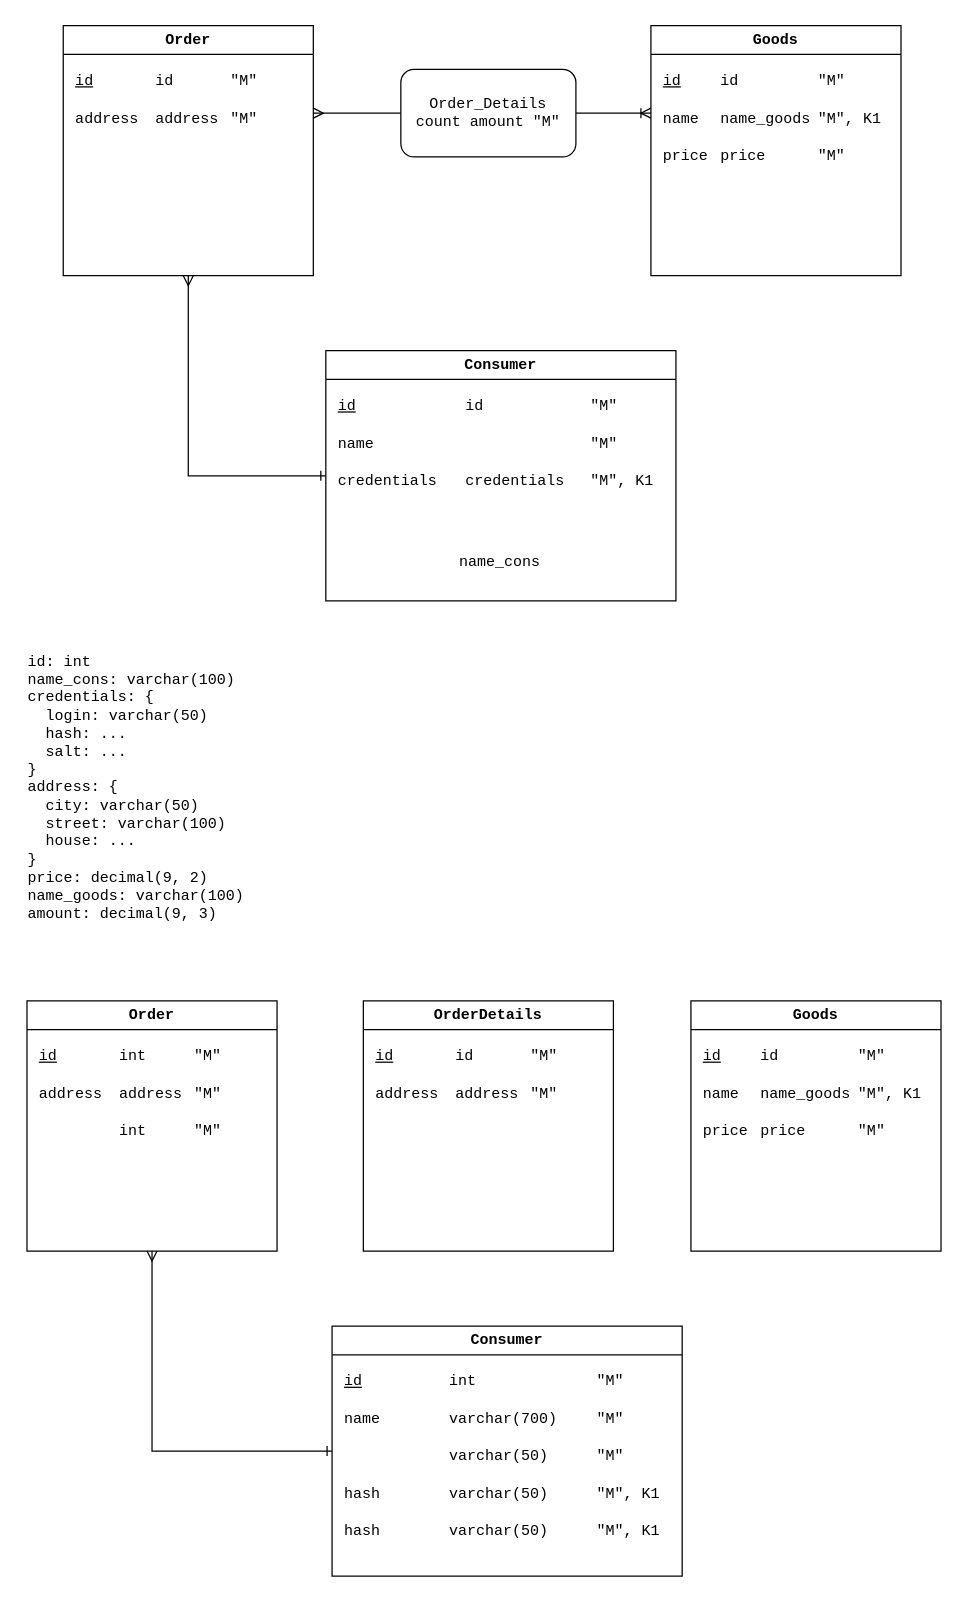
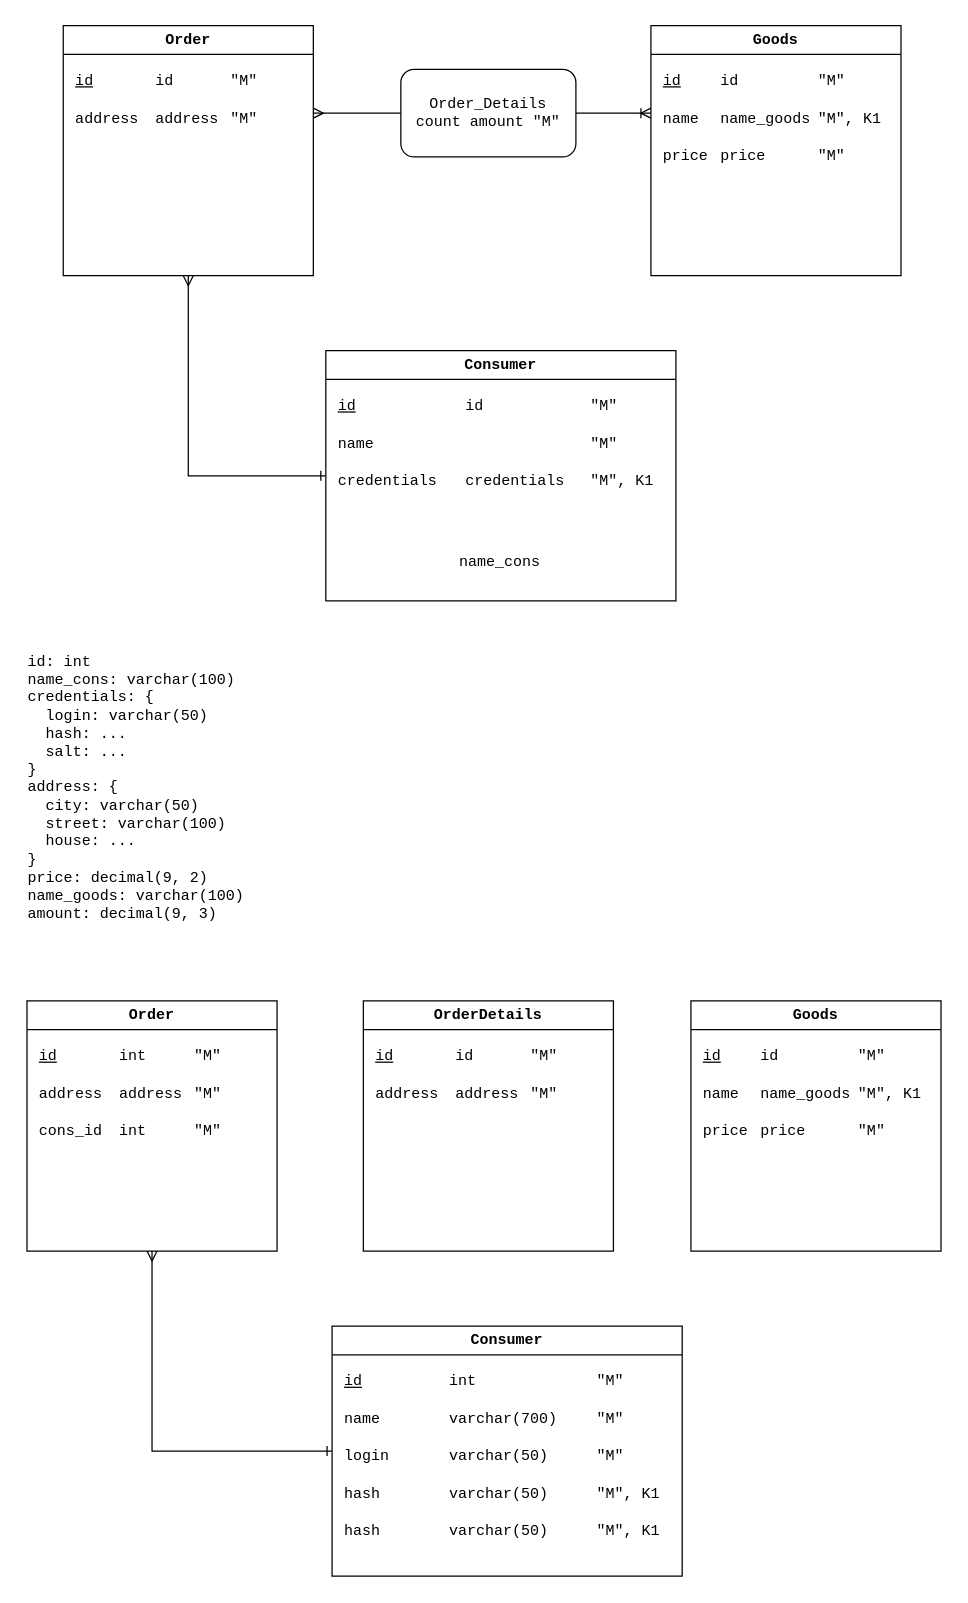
node "cons_id": added
node "login": added
